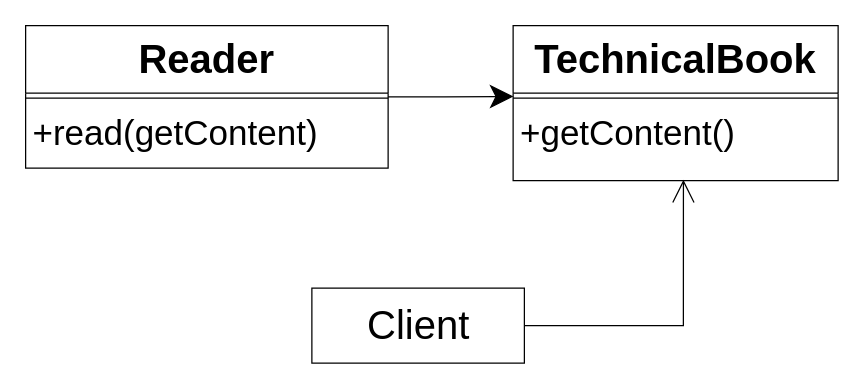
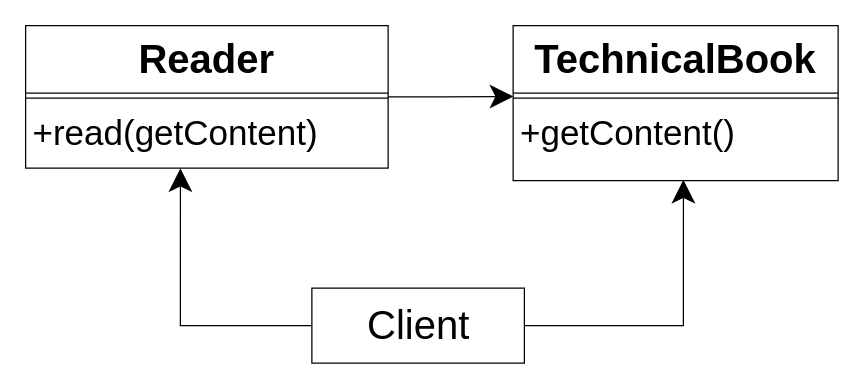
edge "Client" -> "+getContent()": arrowhead open -> classic
edge "Client" -> "+read(getContent)": added
